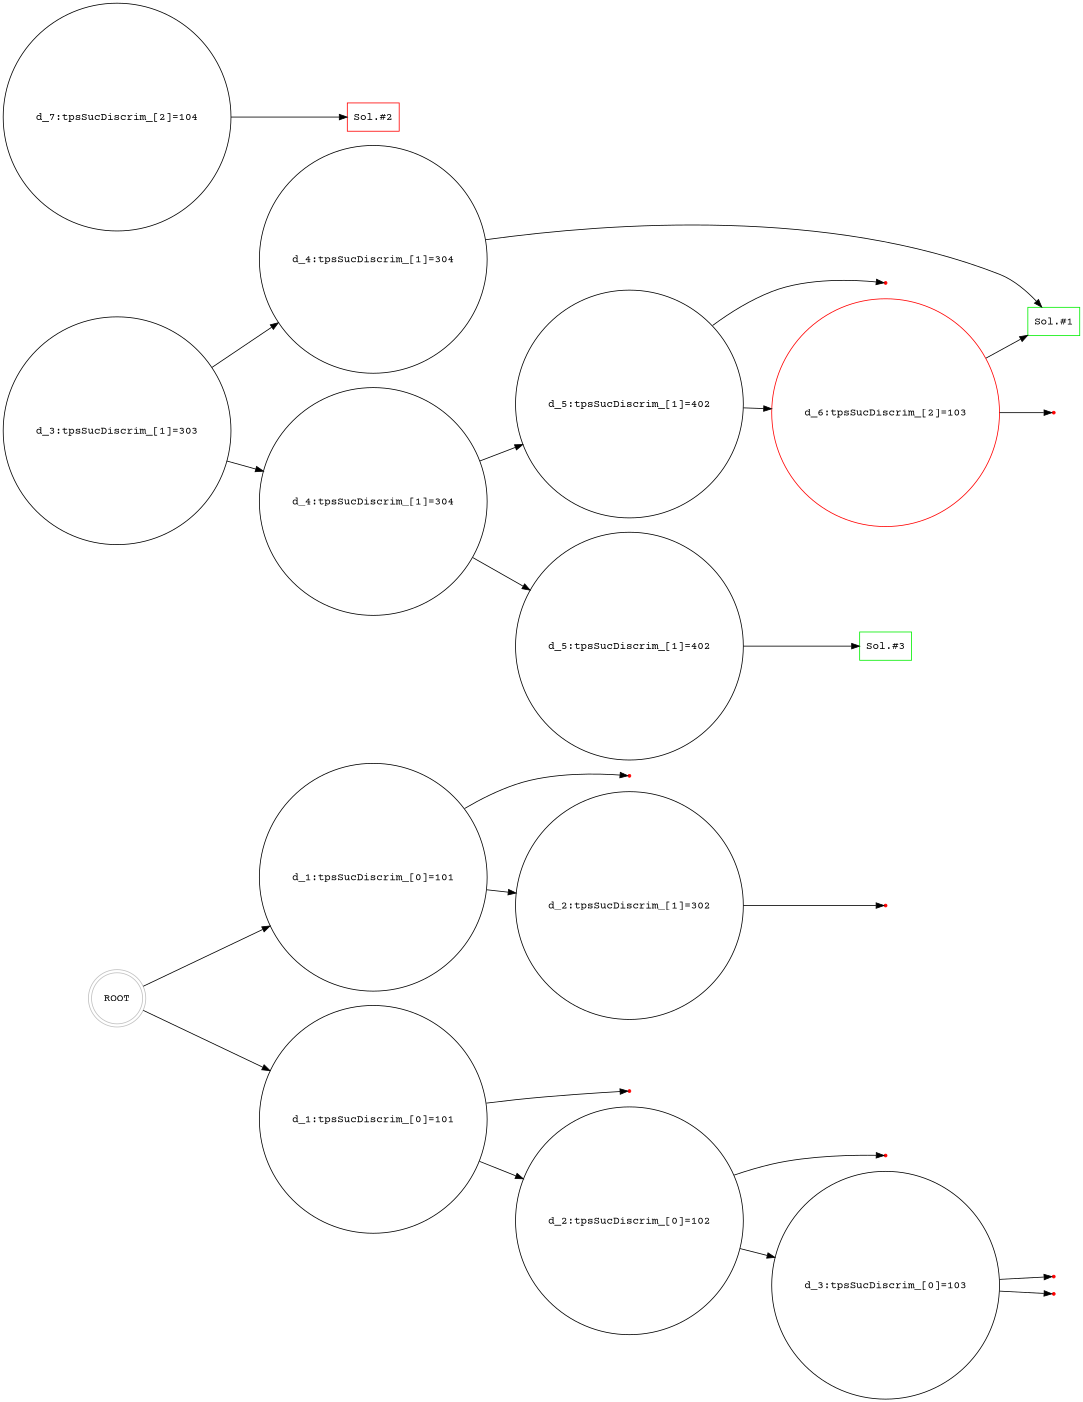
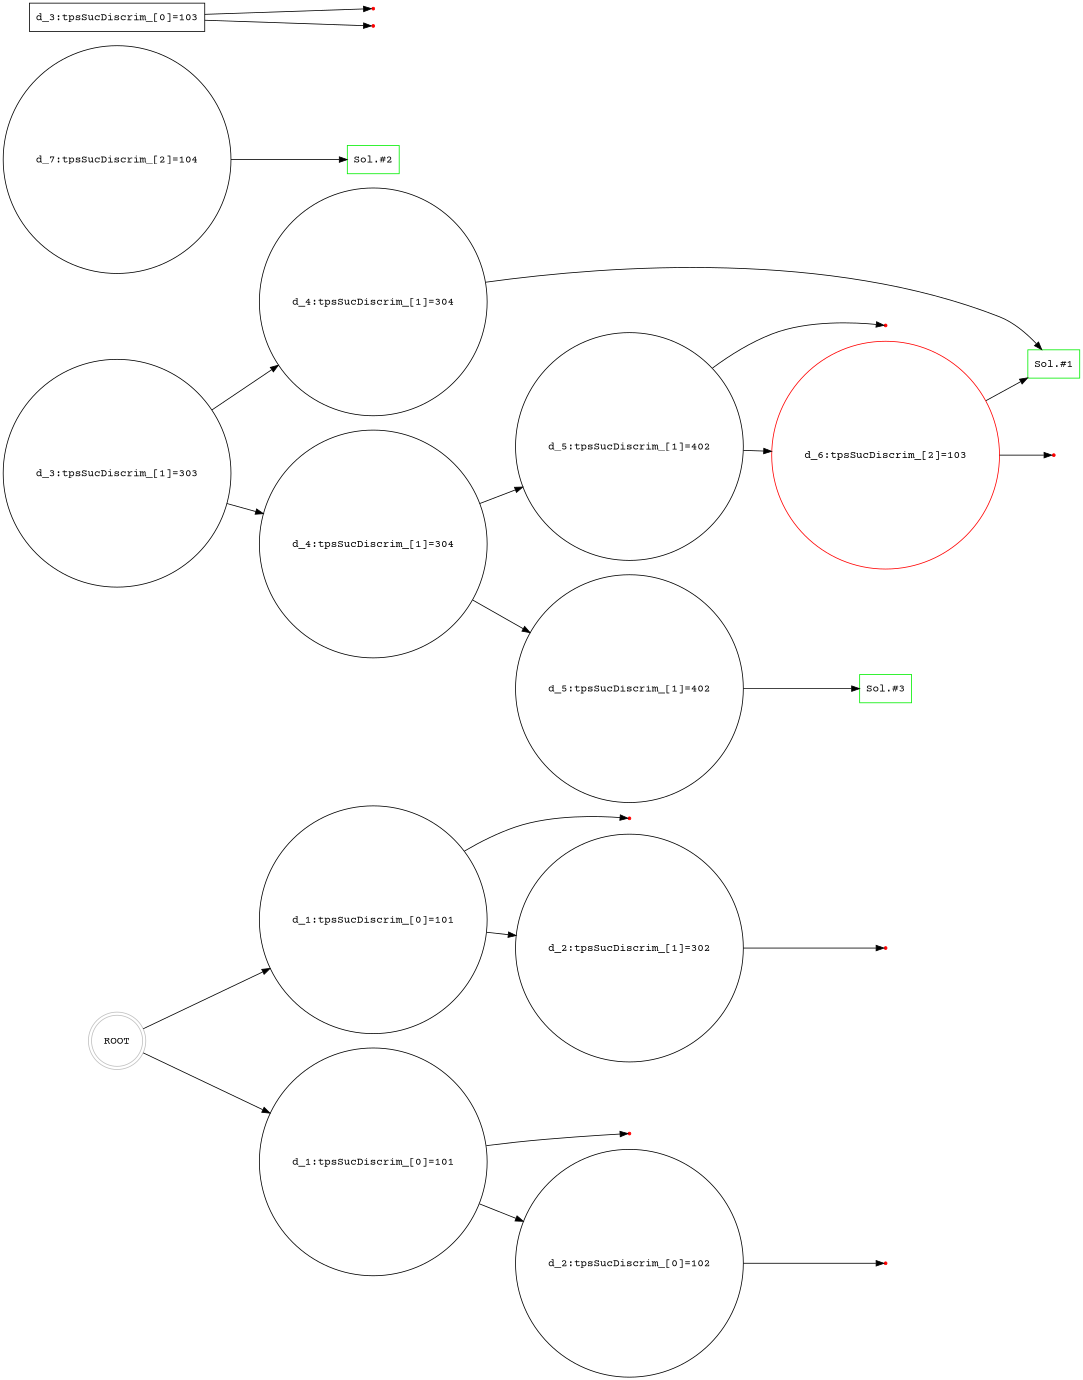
node "Sol.#2": color red -> green2
edge "d_2:tpsSucDiscrim_[0]=102" -> "d_3:tpsSucDiscrim_[0]=103": removed
node "d_3:tpsSucDiscrim_[0]=103": shape circle -> box
